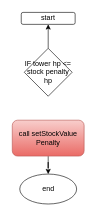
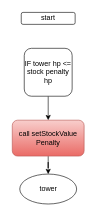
edge "IF tower hp <= stock penalty hp" -> "start": now "IF tower hp <= stock penalty hp" -> "call setStockValue Penalty"
node "IF tower hp <= stock penalty hp": shape diamond -> rounded rectangle
node "end": label "end" -> "tower"
